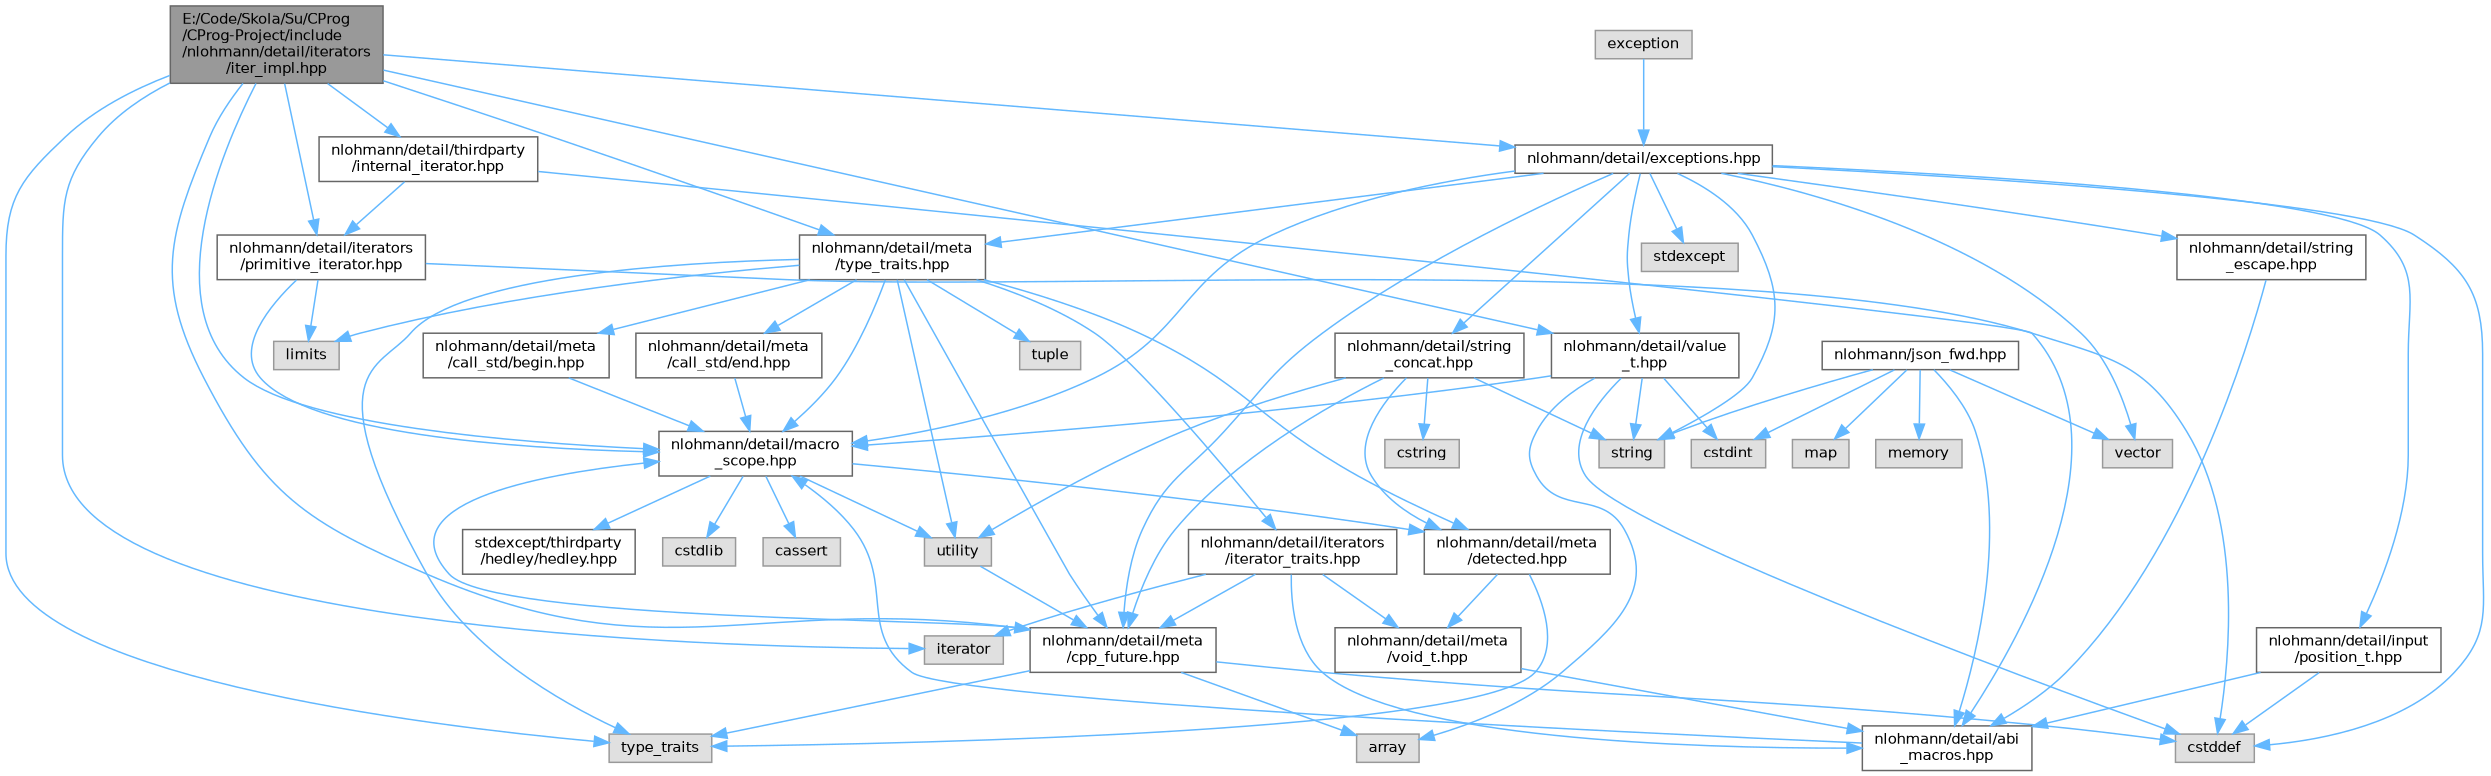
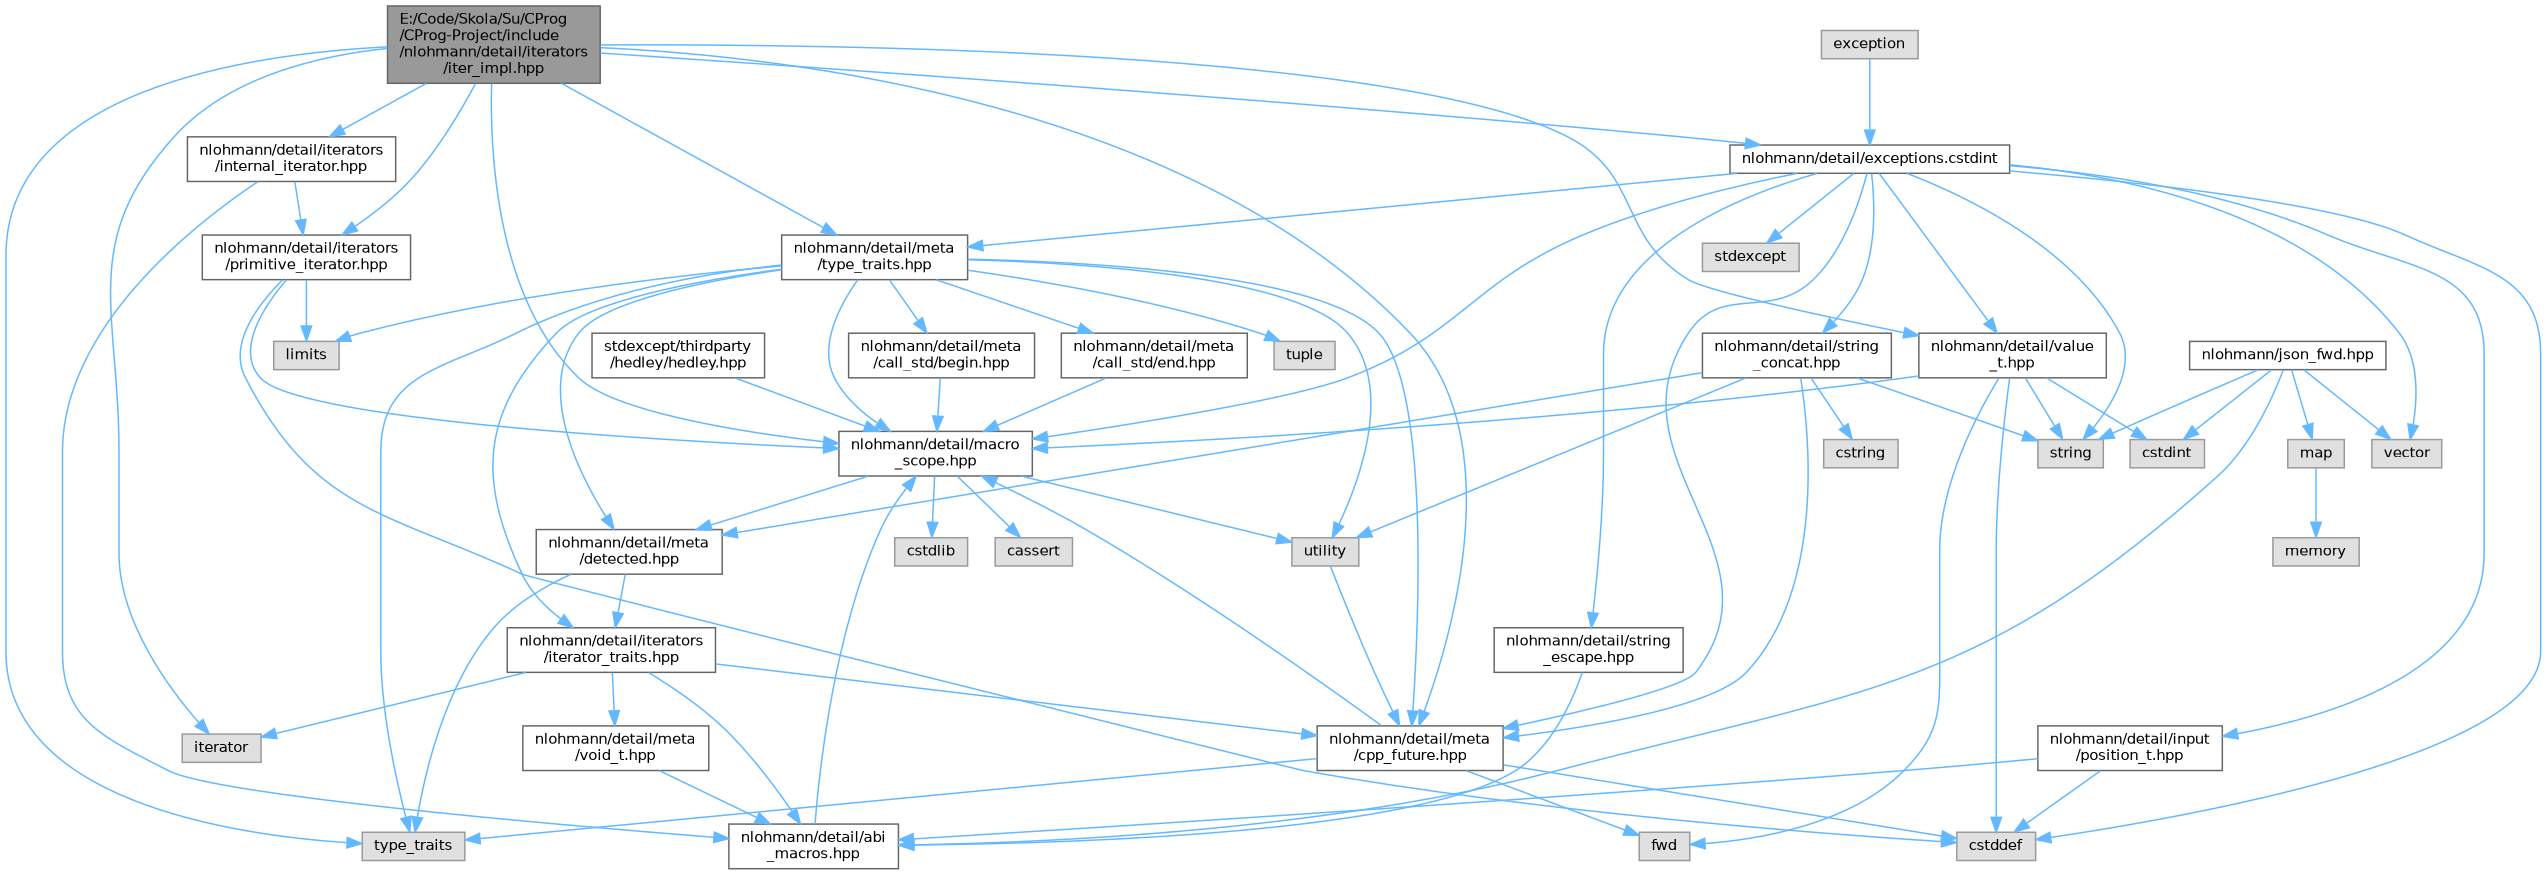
node "nlohmann/detail/thirdparty /internal_iterator.hpp": label "nlohmann/detail/thirdparty /internal_iterator.hpp" -> "nlohmann/detail/iterators /internal_iterator.hpp"
node "nlohmann/detail/exceptions.hpp": label "nlohmann/detail/exceptions.hpp" -> "nlohmann/detail/exceptions.cstdint"
edge "nlohmann/json_fwd.hpp" -> "memory": now "map" -> "memory"
edge "nlohmann/detail/macro _scope.hpp" -> "stdexcept/thirdparty /hedley/hedley.hpp": reversed
edge "nlohmann/detail/meta /detected.hpp" -> "nlohmann/detail/meta /void_t.hpp": now "nlohmann/detail/meta /detected.hpp" -> "nlohmann/detail/iterators /iterator_traits.hpp"
node "array": label "array" -> "fwd"
